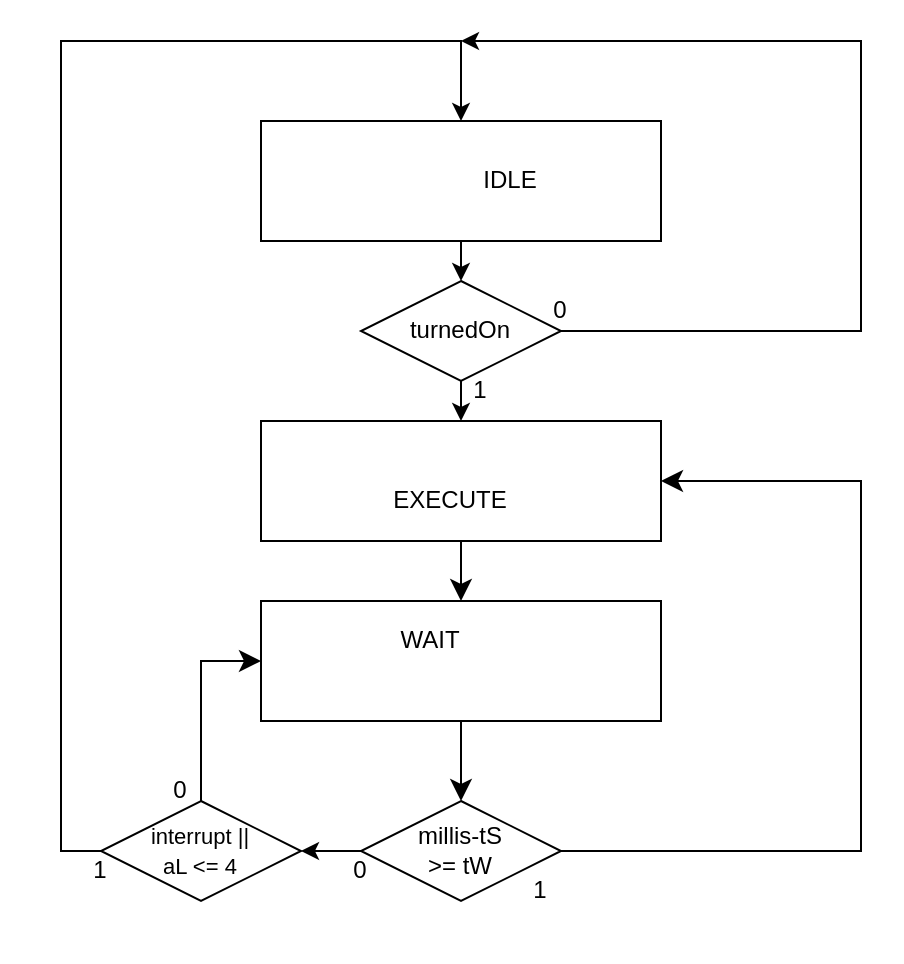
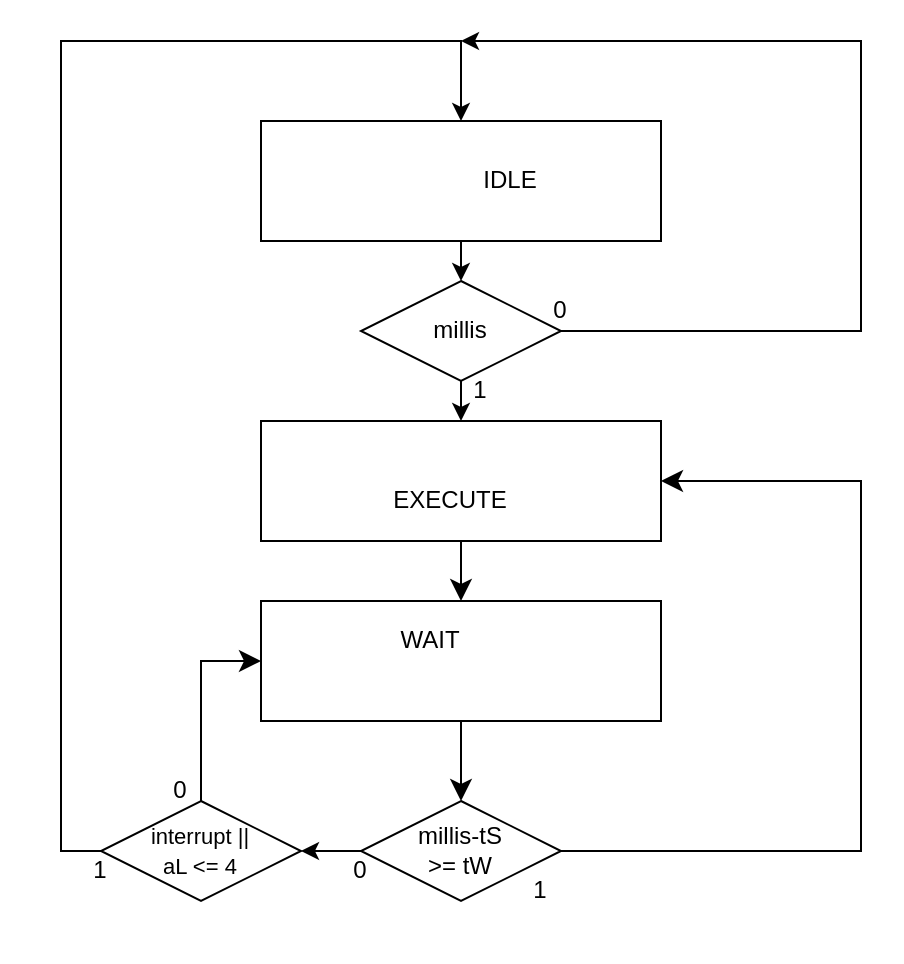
node "turnedOn": label "turnedOn" -> "millis"
